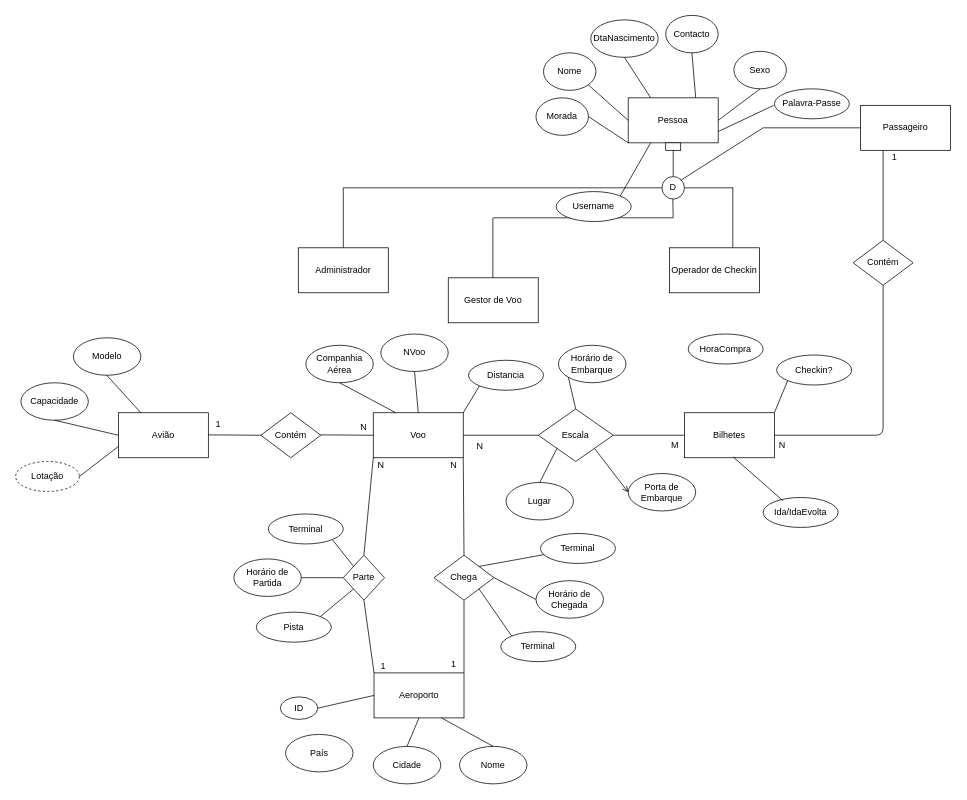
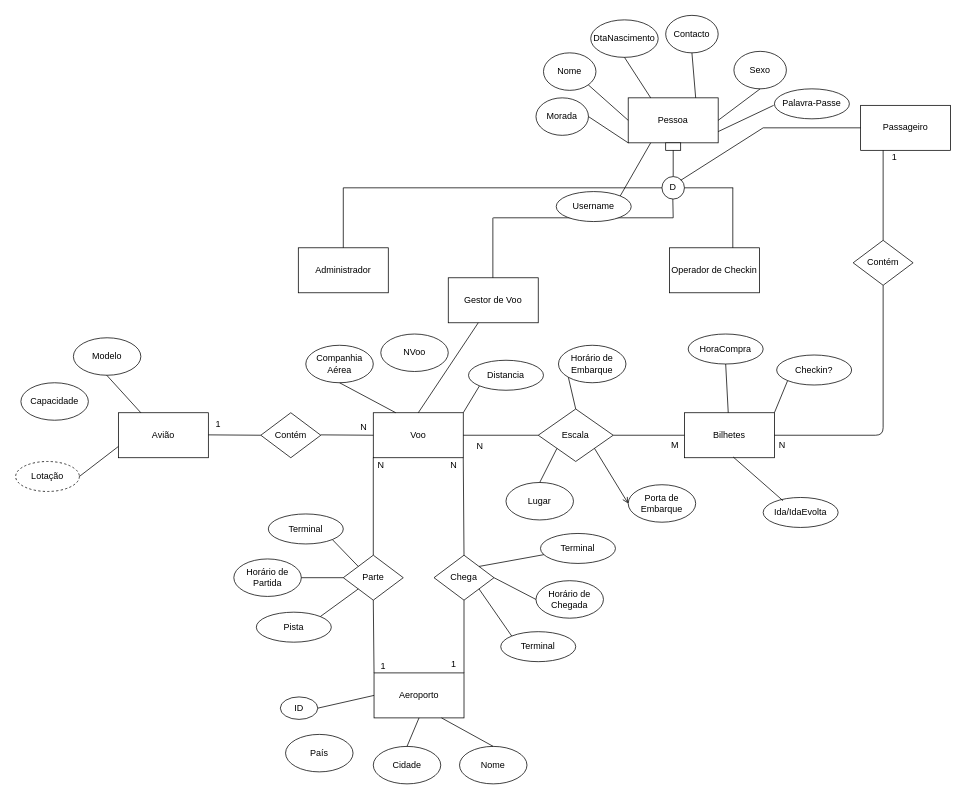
edge "HoraCompra" -- "Bilhetes": added
edge "NVoo" -- "Voo": now "Gestor de Voo" -- "Voo"
edge "Capacidade" -- "Avião": removed
node "Porta de Embarque": moved (662, 492) -> (662, 504)
node "Parte": size 41x45 -> 60x45
